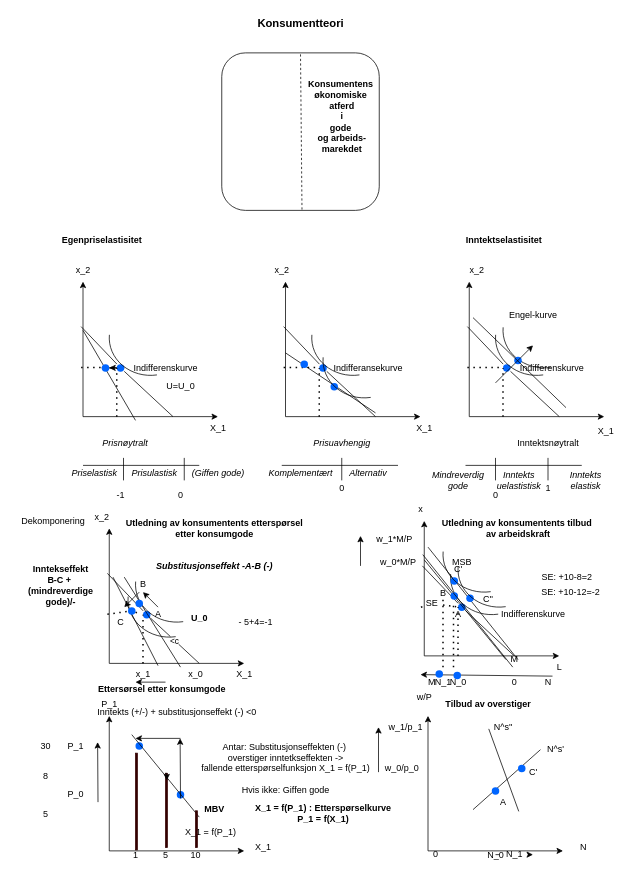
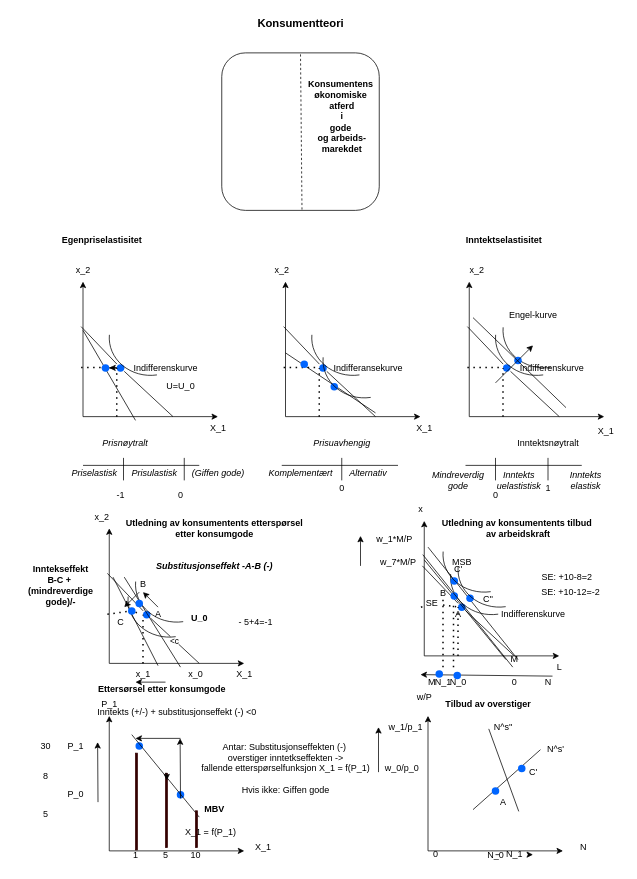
node "Dekomponering": removed
node "w_0*M/P": label "w_0*M/P" -> "w_7*M/P"
node "X_1 = f(P_1) : Etterspørselkurve P_1 = f(X_1)": removed
